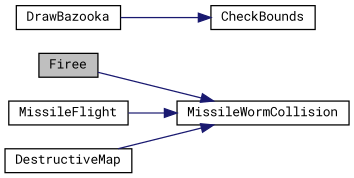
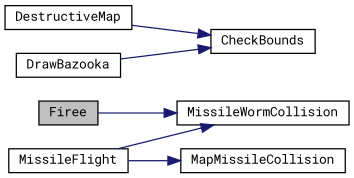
edge "DestructiveMap" -> "MissileWormCollision": now "DestructiveMap" -> "CheckBounds"
node "MapMissileCollision": added
